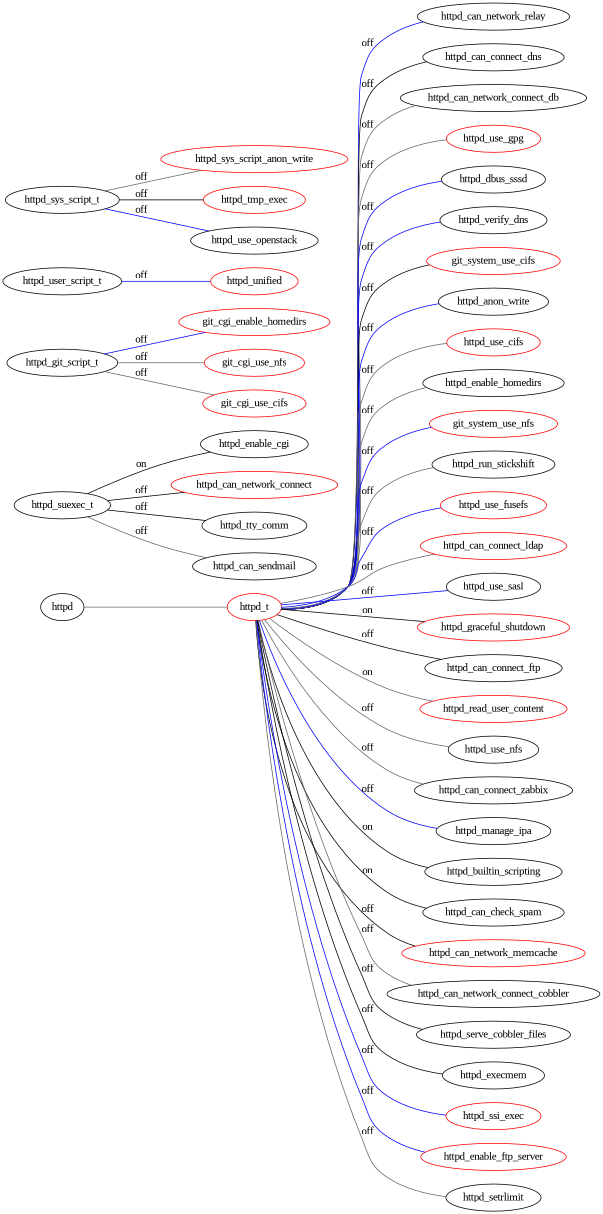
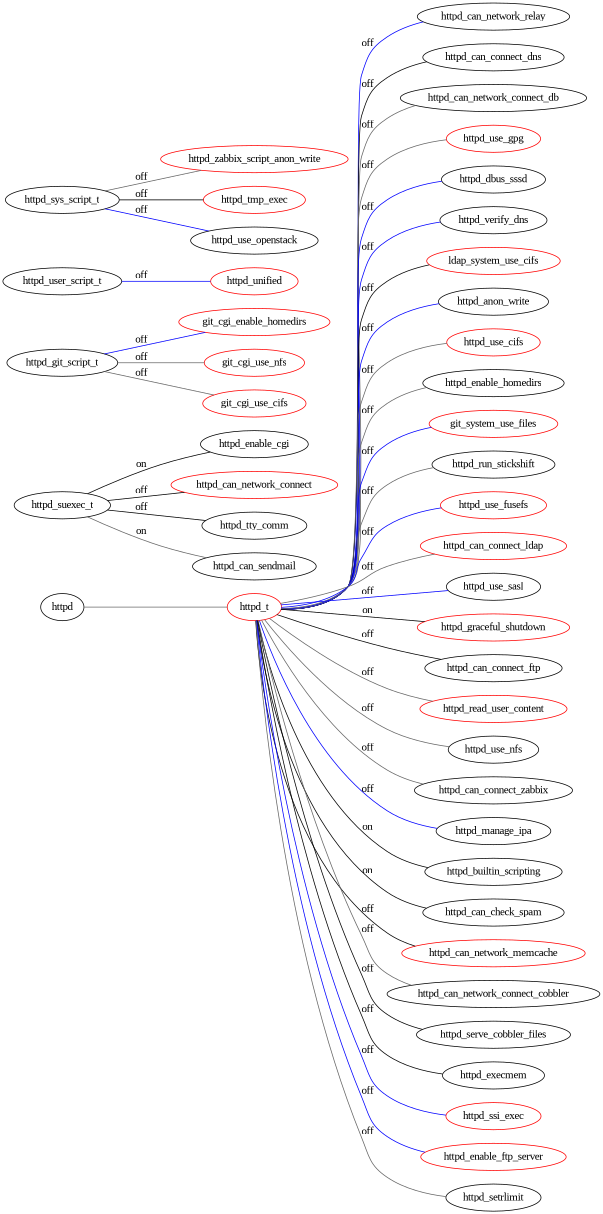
node "httpd_sys_script_anon_write": label "httpd_sys_script_anon_write" -> "httpd_zabbix_script_anon_write"
node "git_system_use_cifs": label "git_system_use_cifs" -> "ldap_system_use_cifs"
node "git_system_use_nfs": label "git_system_use_nfs" -> "git_system_use_files"
edge "httpd_suexec_t" -- "httpd_can_sendmail": label "off" -> "on"
edge "httpd_t" -- "httpd_read_user_content": label "on" -> "off"
